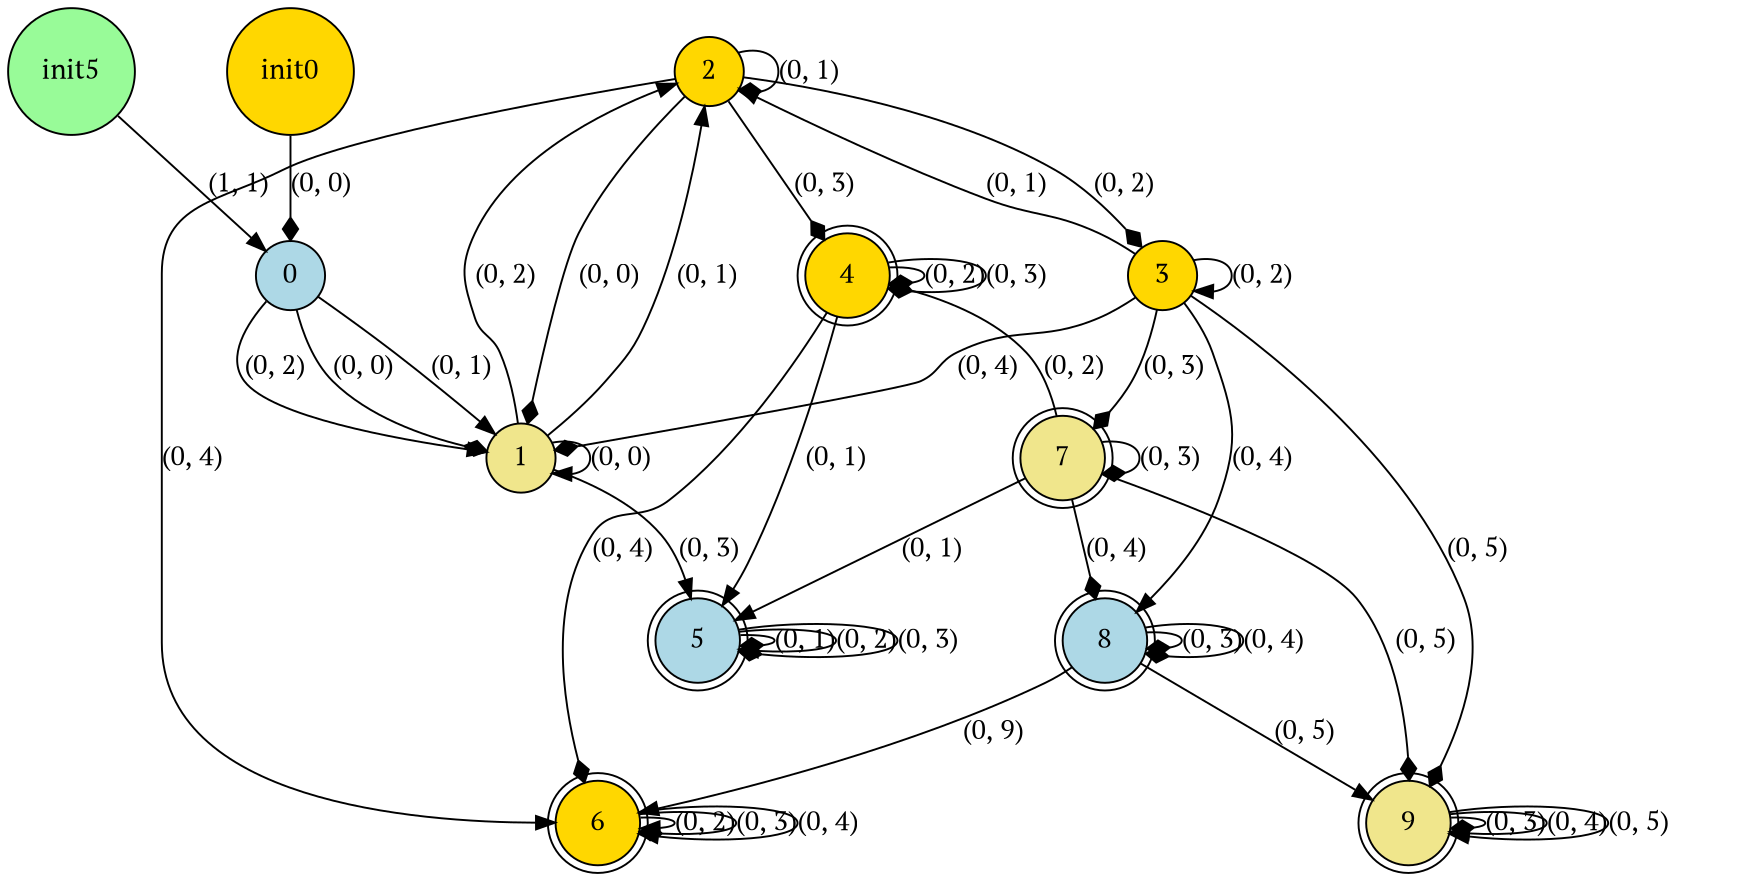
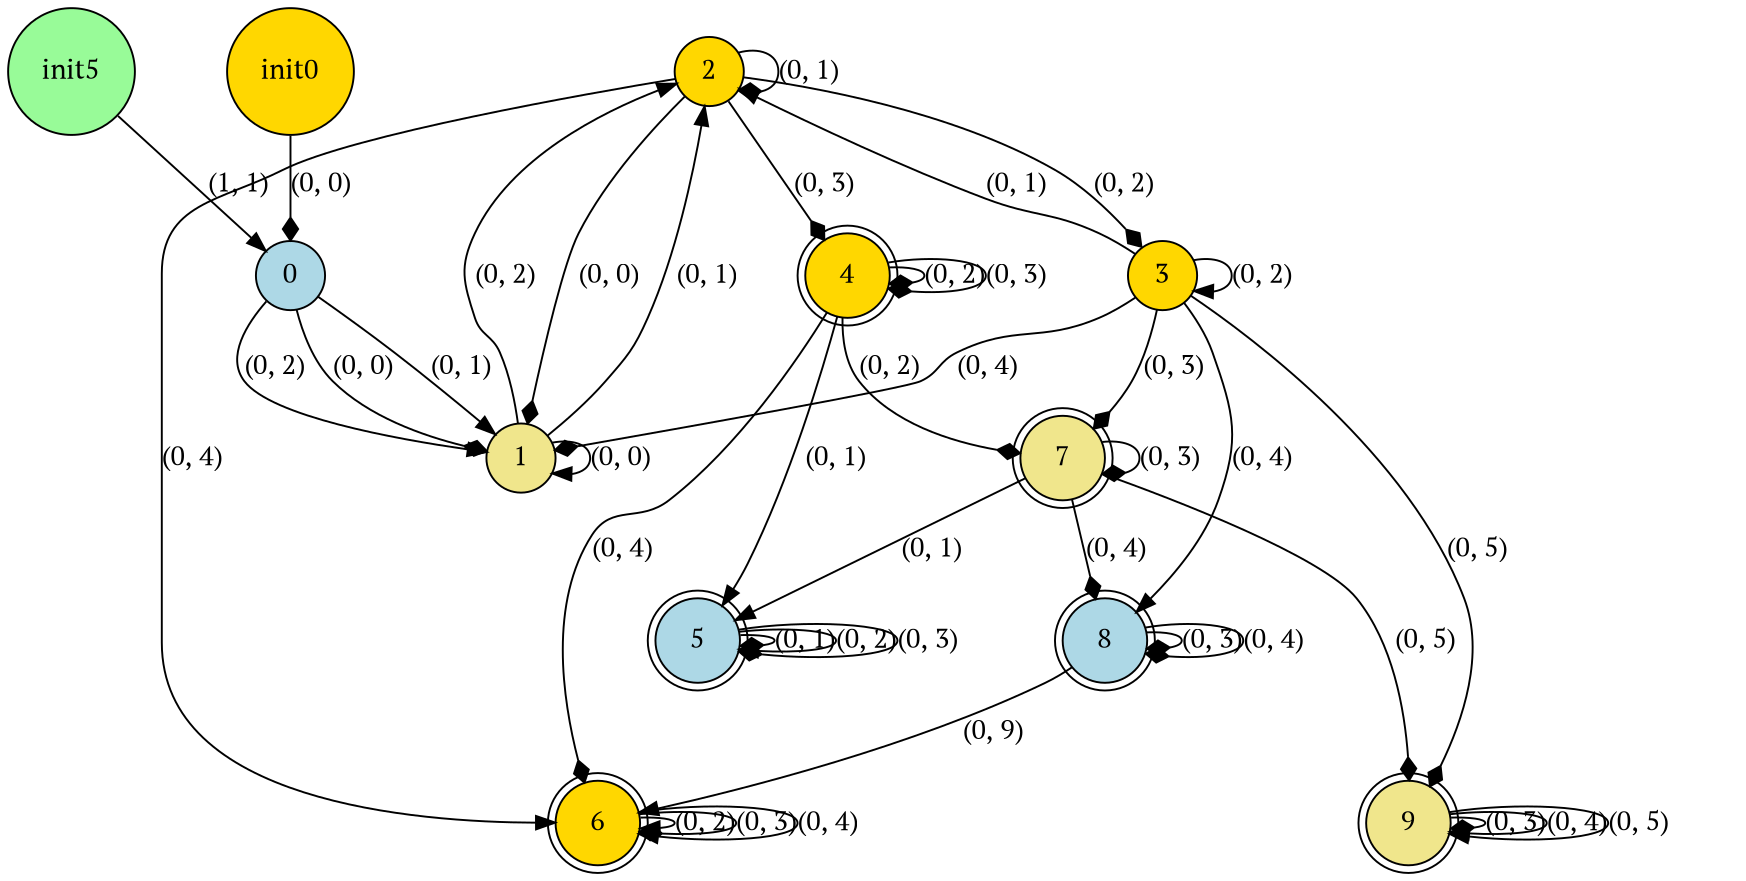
edge "7" -> "4": reversed
edge "1" -> "5": removed, label "(0, 3)"
edge "8" -> "9": removed, label "(0, 5)"
